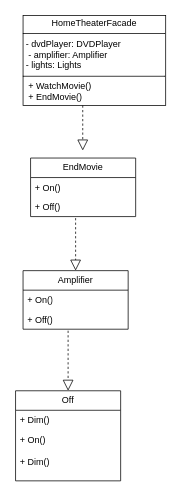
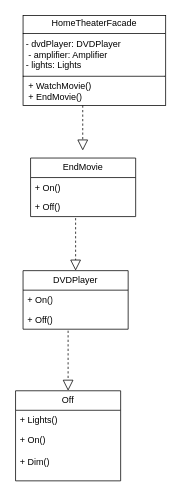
node "Amplifier": label "Amplifier" -> "DVDPlayer"
node "+ Dim()": label "+ Dim()" -> "+ Lights()"
